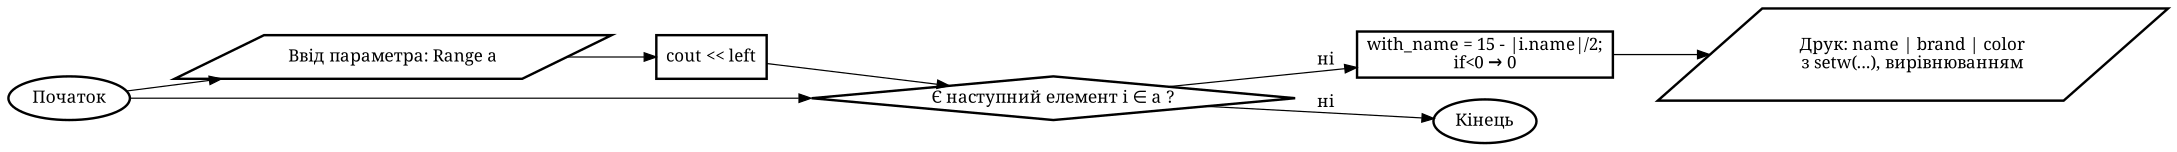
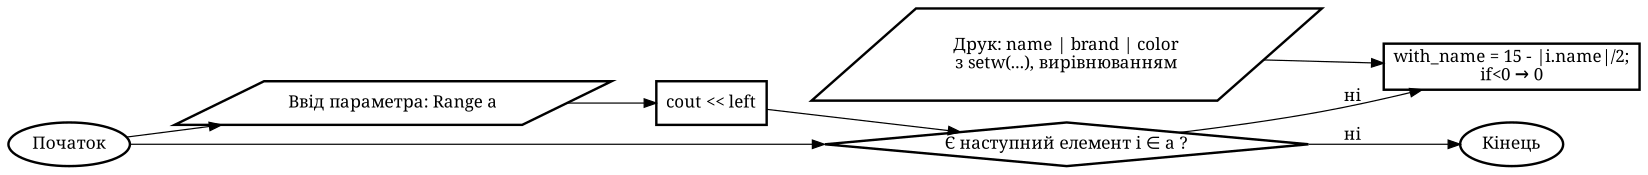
edge "with_name = 15 - |i.name|/2; if<0 → 0" -> "Друк: name | brand | color з setw(...), вирівнюванням": reversed
